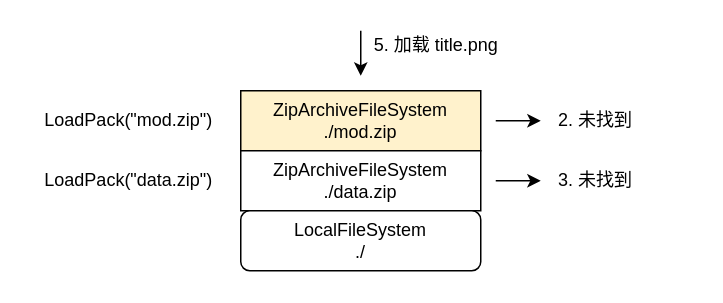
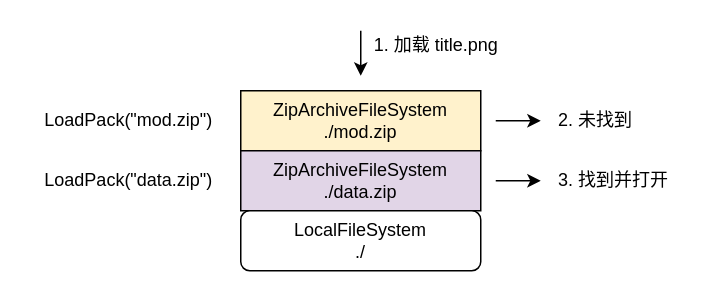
node "5. 加载 title.png": label "5. 加载 title.png" -> "1. 加载 title.png"
node "ZipArchiveFileSystem ./data.zip": fillcolor #ffffff -> #e1d5e7
node "3. 未找到": label "3. 未找到" -> "3. 找到并打开"
